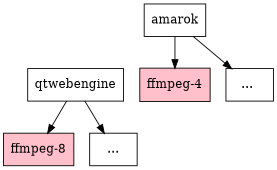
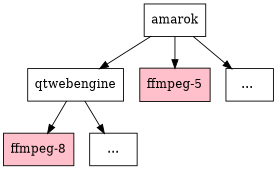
edge "amarok" -> "qtwebengine": added
node "ffmpeg-4": label "ffmpeg-4" -> "ffmpeg-5"
